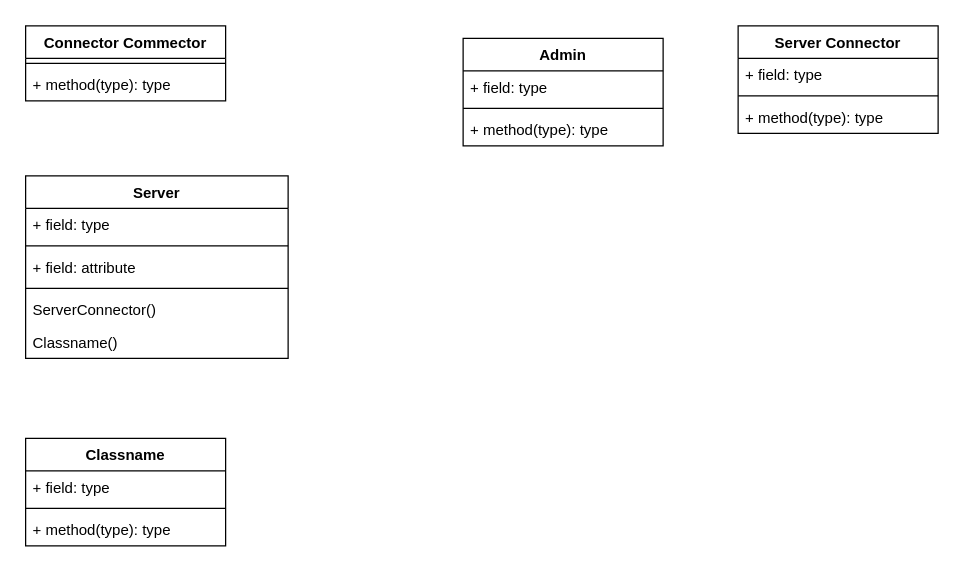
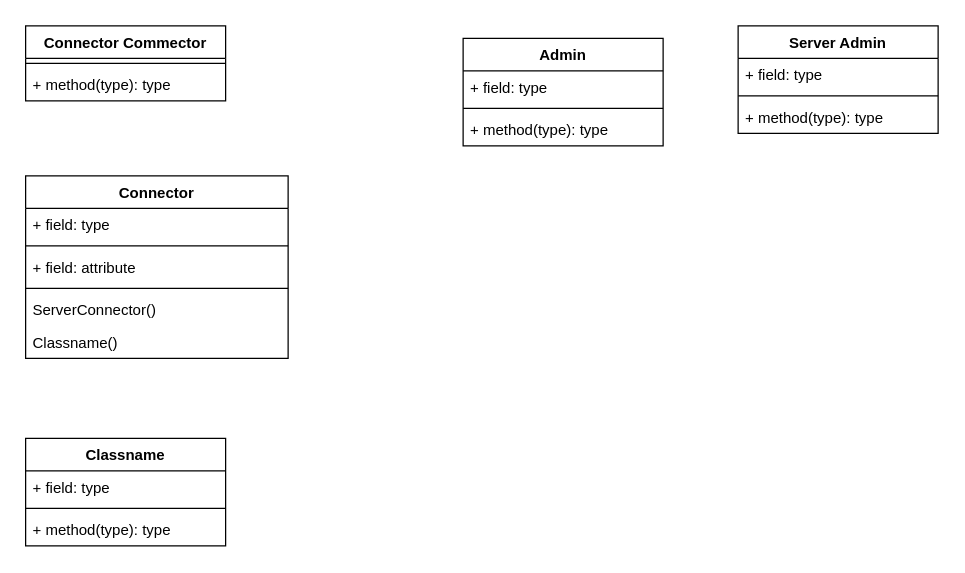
node "Server Connector": label "Server Connector" -> "Server Admin"
node "Server": label "Server" -> "Connector"
